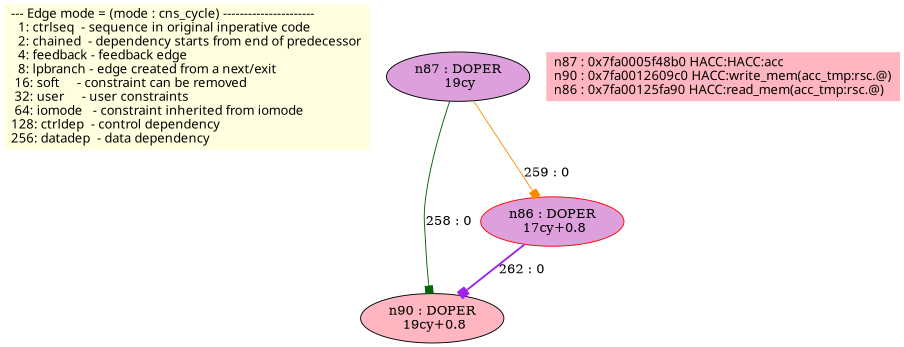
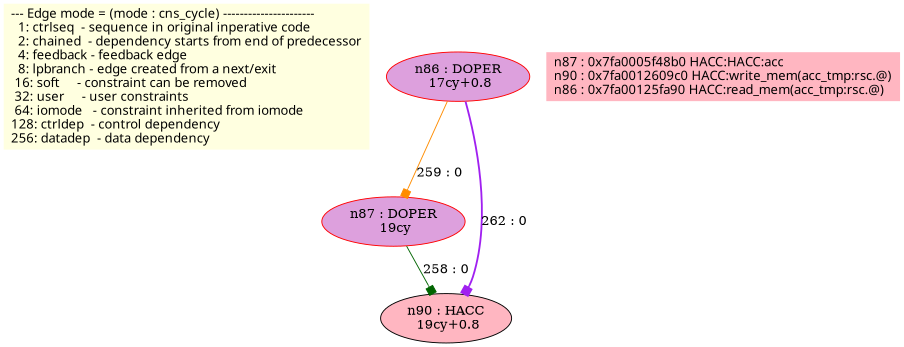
node "n87 : DOPER 19cy": color black -> red
edge "n87 : DOPER 19cy" -> "n86 : DOPER 17cy+0.8": reversed
node "n90 : DOPER 19cy+0.8": label "n90 : DOPER 19cy+0.8" -> "n90 : HACC 19cy+0.8"
